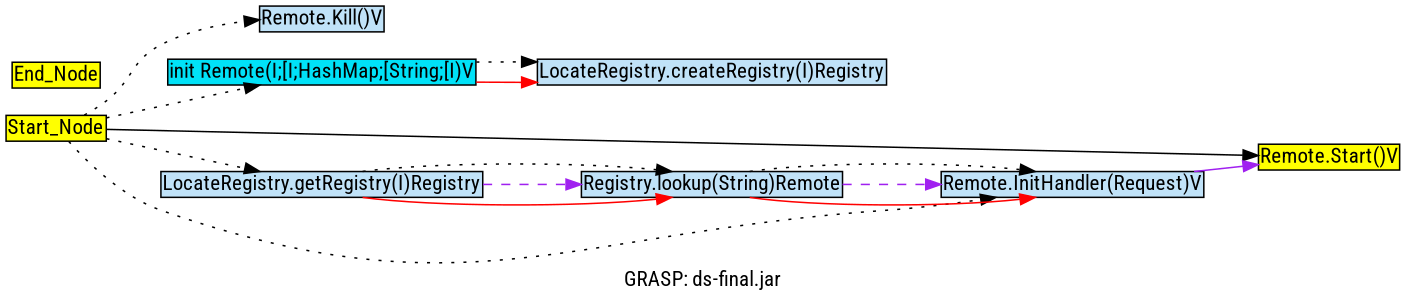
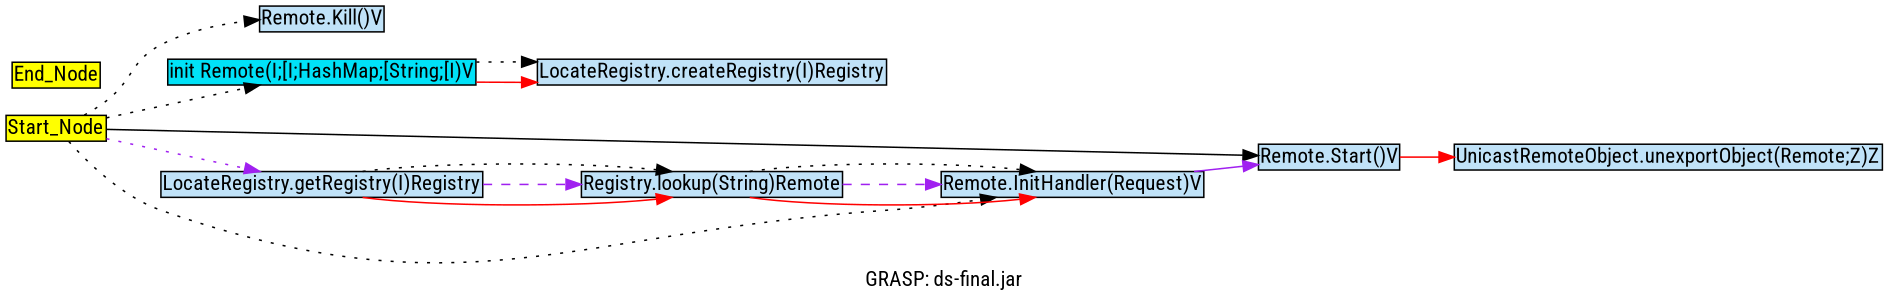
edge "Start_Node" -> "LocateRegistry.getRegistry(I)Registry": color black -> purple
node "Remote.Start()V": fillcolor yellow -> #c0e2f8
node "UnicastRemoteObject.unexportObject(Remote;Z)Z": added
